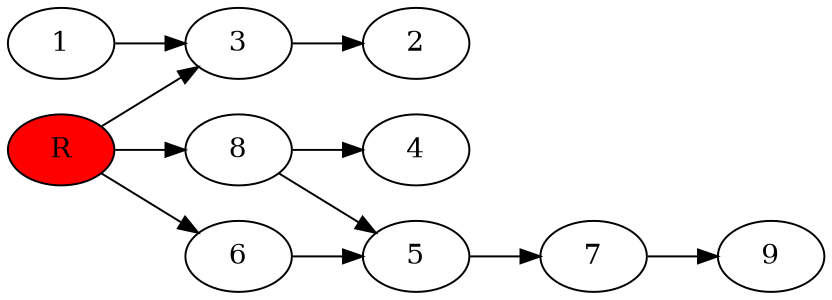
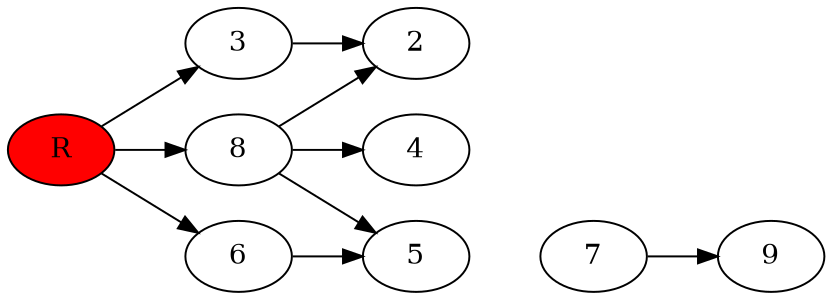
node "1": removed
edge "8" -> "2": added
edge "5" -> "7": removed
